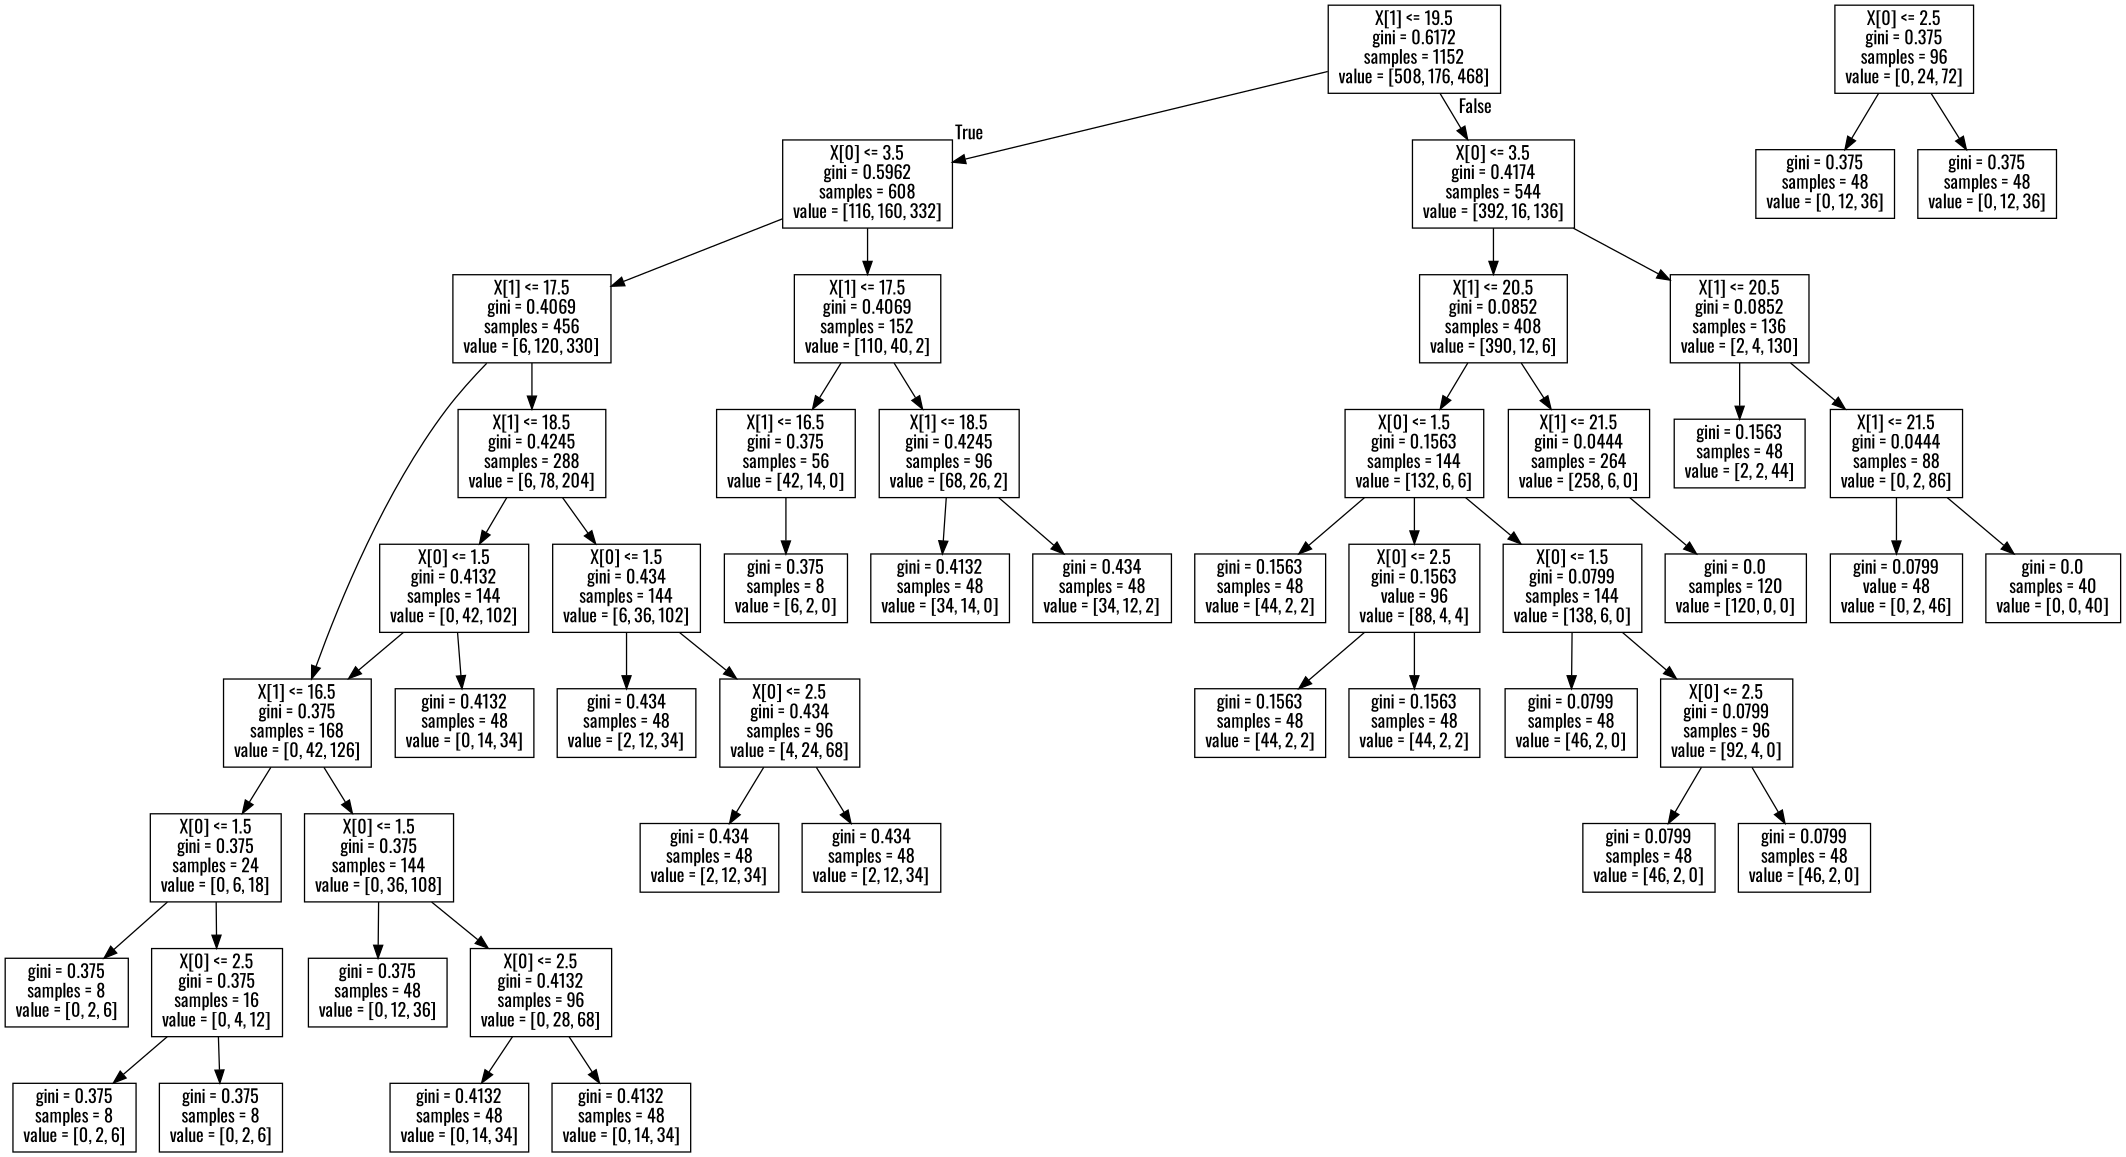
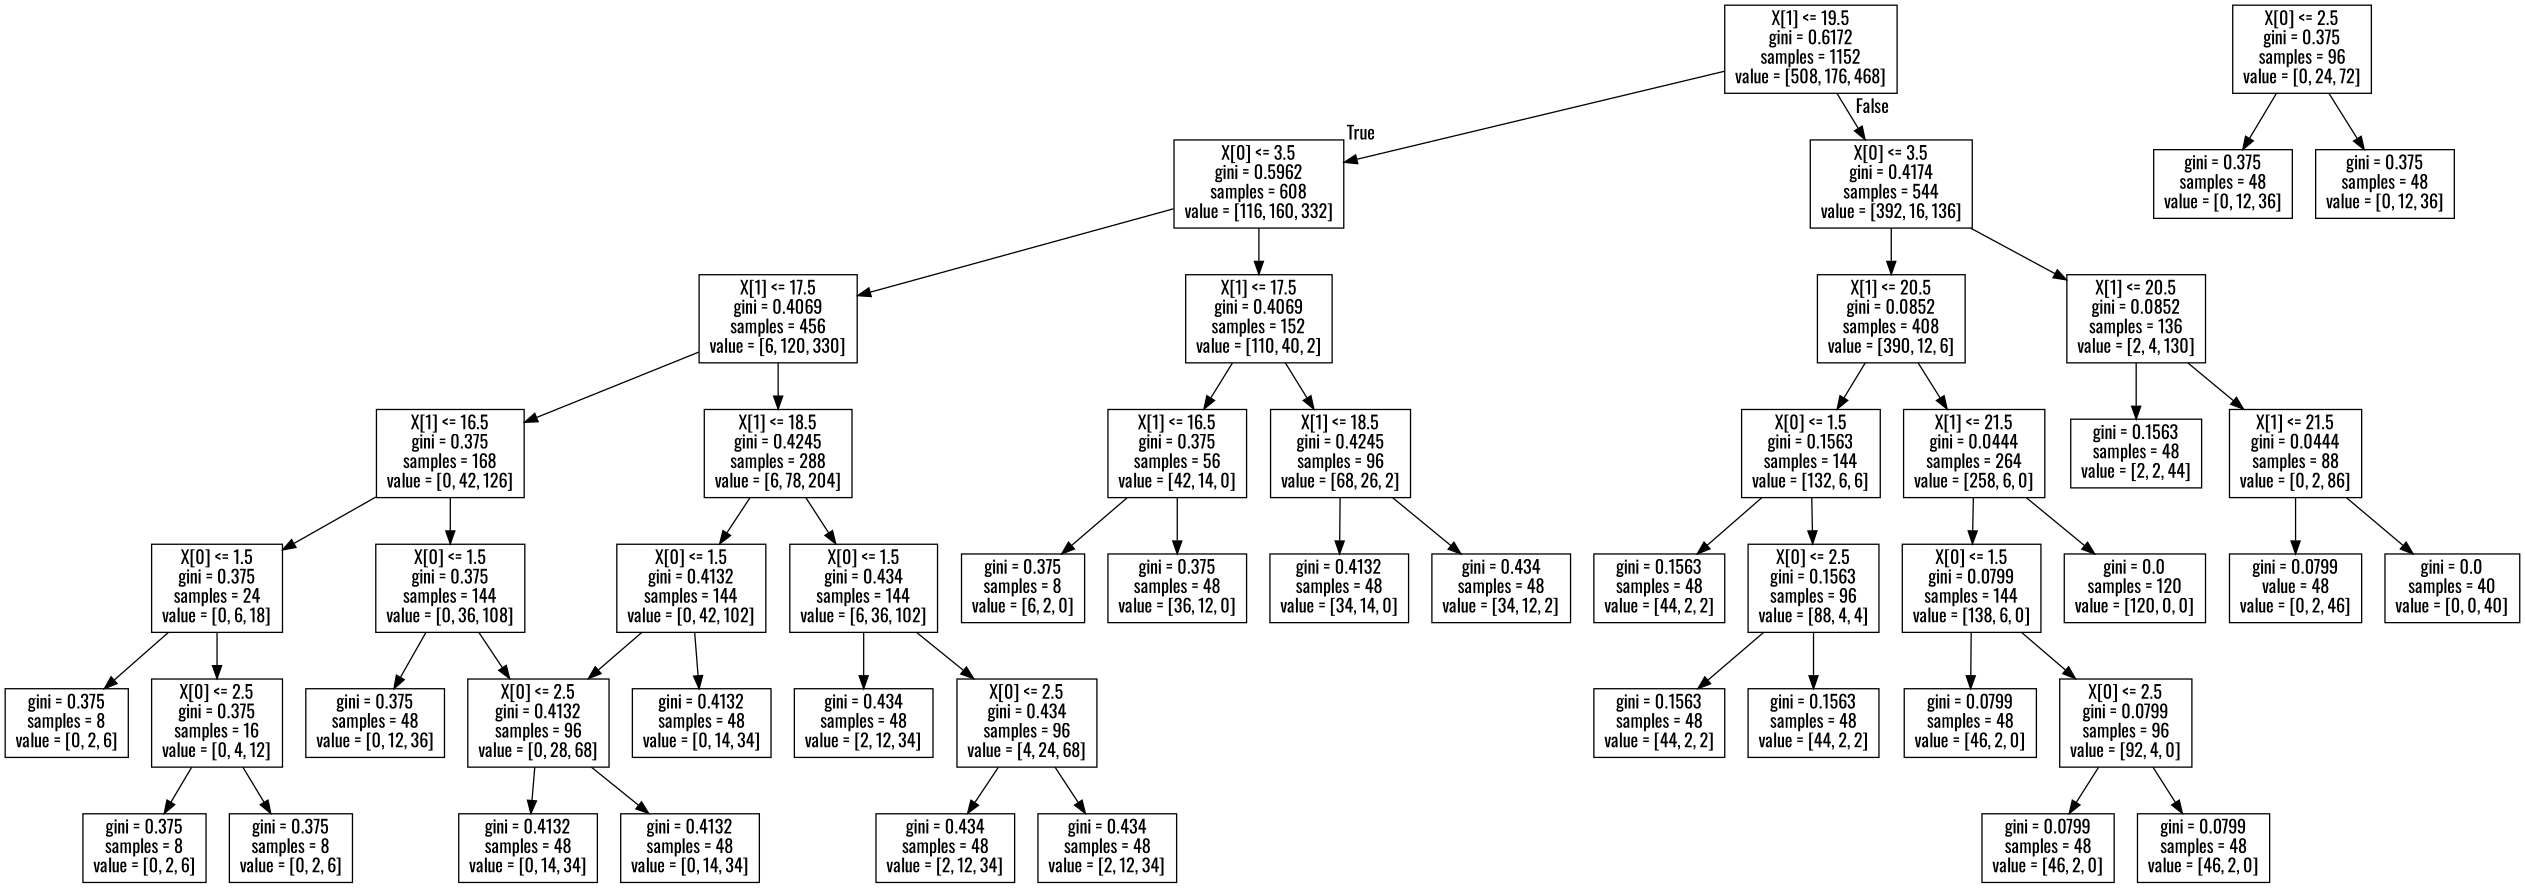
edge "X[0] <= 1.5 gini = 0.1563 samples = 144 value = [132, 6, 6]" -> "X[0] <= 1.5 gini = 0.0799 samples = 144 value = [138, 6, 0]": now "X[1] <= 21.5 gini = 0.0444 samples = 264 value = [258, 6, 0]" -> "X[0] <= 1.5 gini = 0.0799 samples = 144 value = [138, 6, 0]"
node "gini = 0.375 samples = 48 value = [36, 12, 0]": added
node "X[0] <= 2.5 gini = 0.1563 value = 96 value = [88, 4, 4]": label "X[0] <= 2.5 gini = 0.1563 value = 96 value = [88, 4, 4]" -> "X[0] <= 2.5 gini = 0.1563 samples = 96 value = [88, 4, 4]"
edge "X[0] <= 1.5 gini = 0.4132 samples = 144 value = [0, 42, 102]" -> "X[1] <= 16.5 gini = 0.375 samples = 168 value = [0, 42, 126]": now "X[0] <= 1.5 gini = 0.4132 samples = 144 value = [0, 42, 102]" -> "X[0] <= 2.5 gini = 0.4132 samples = 96 value = [0, 28, 68]"
